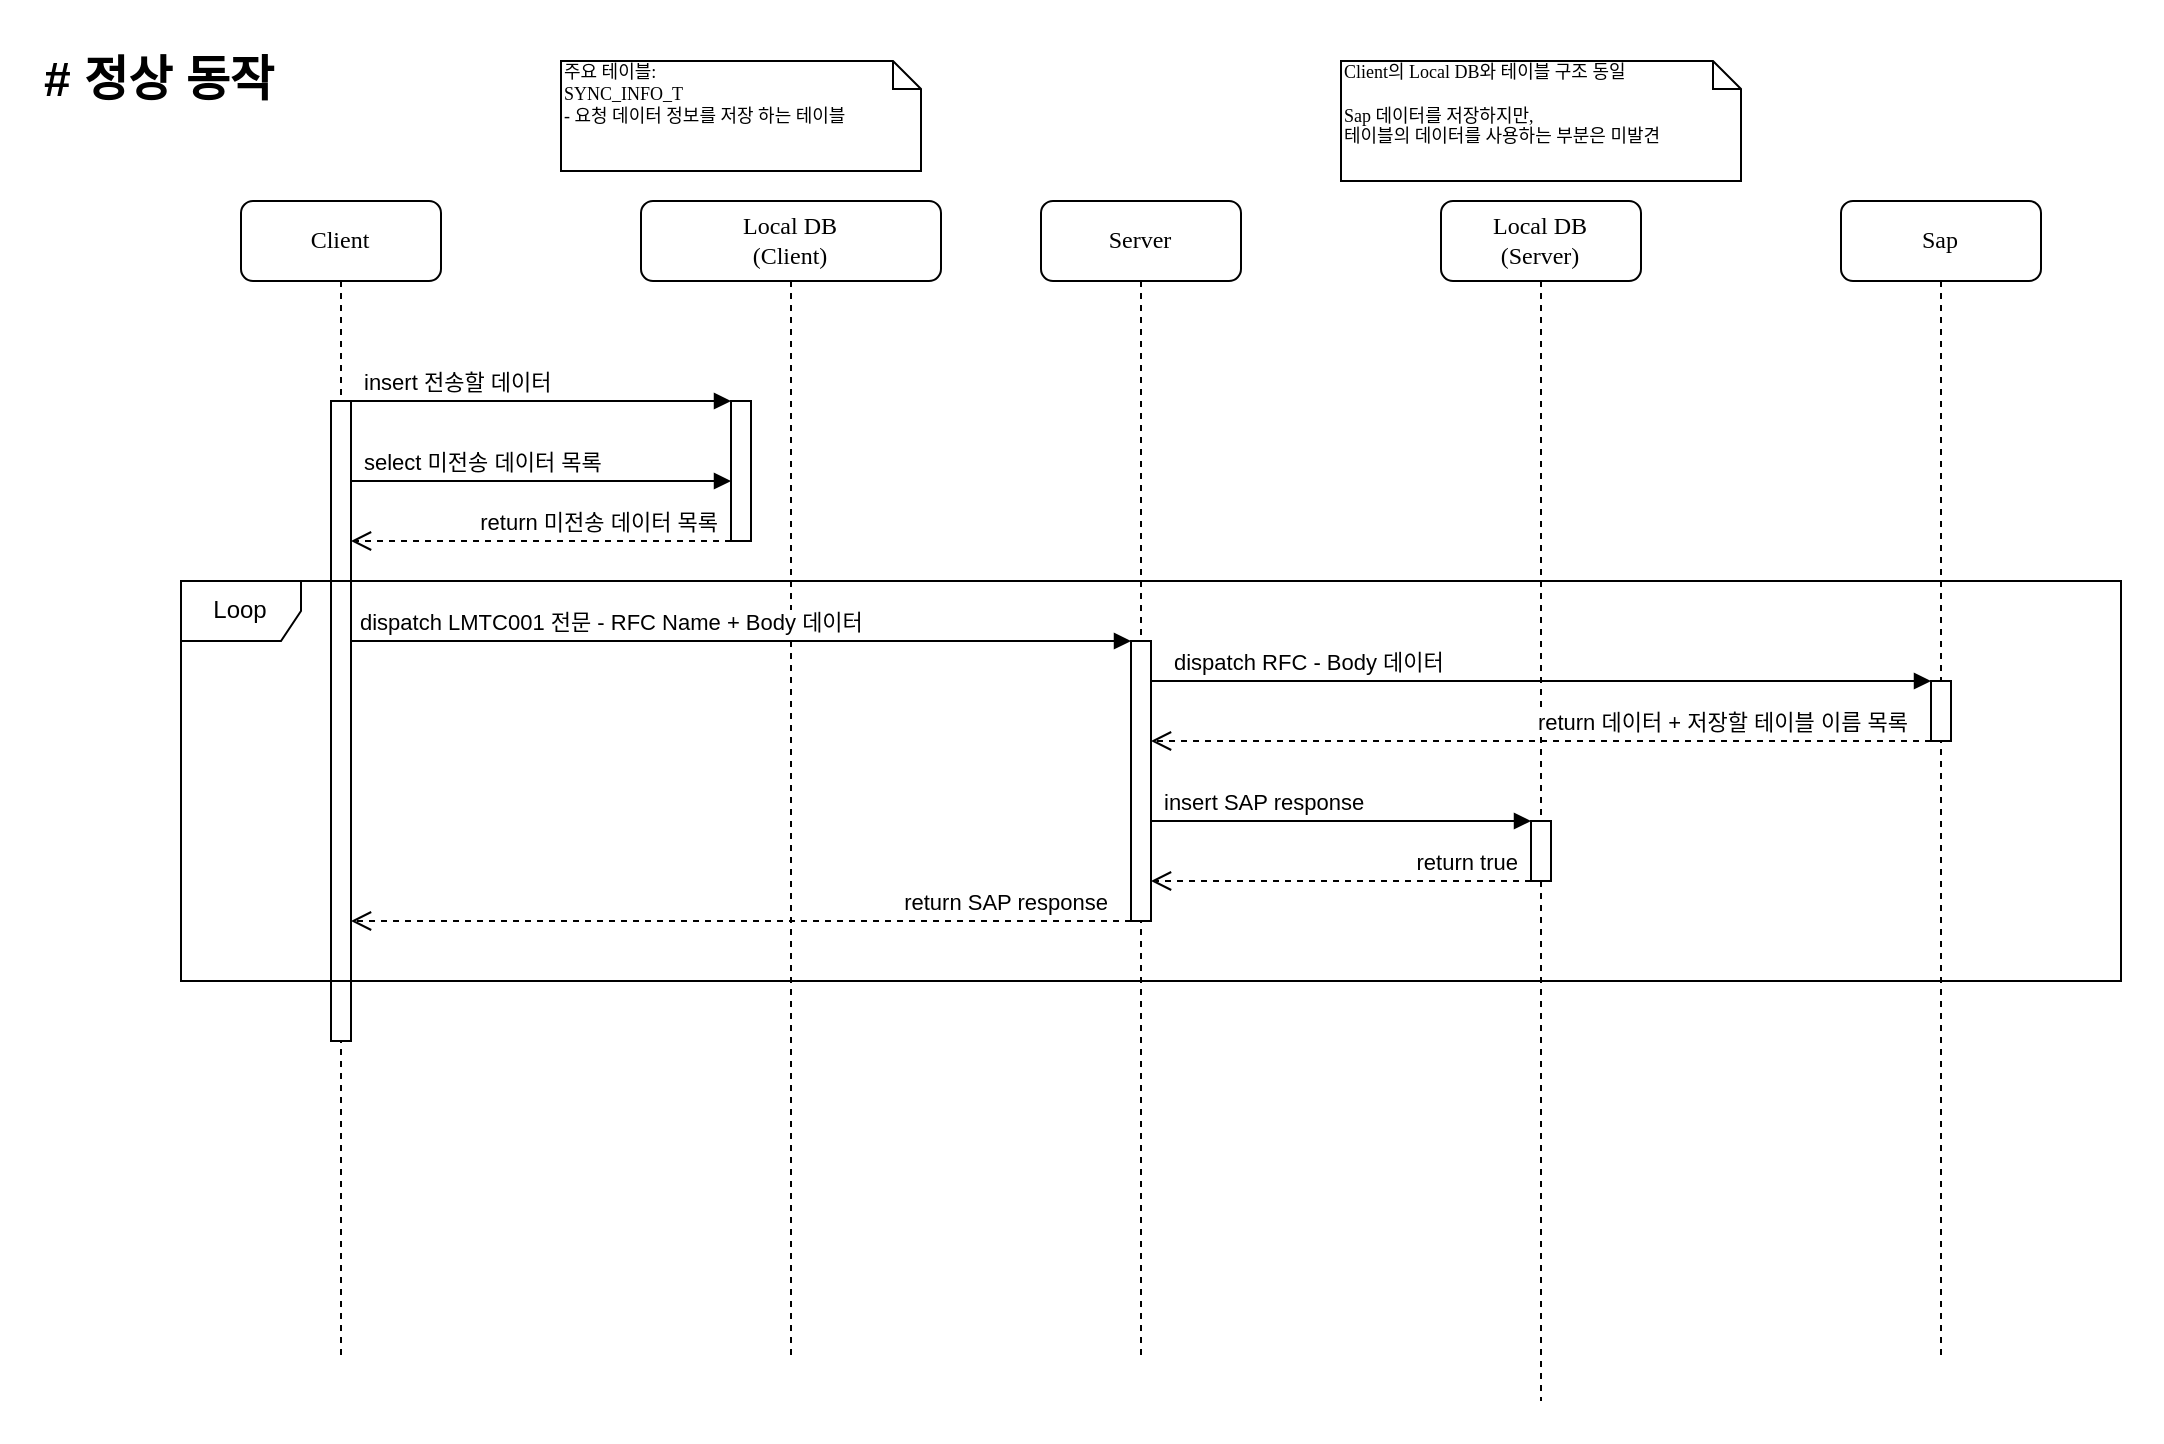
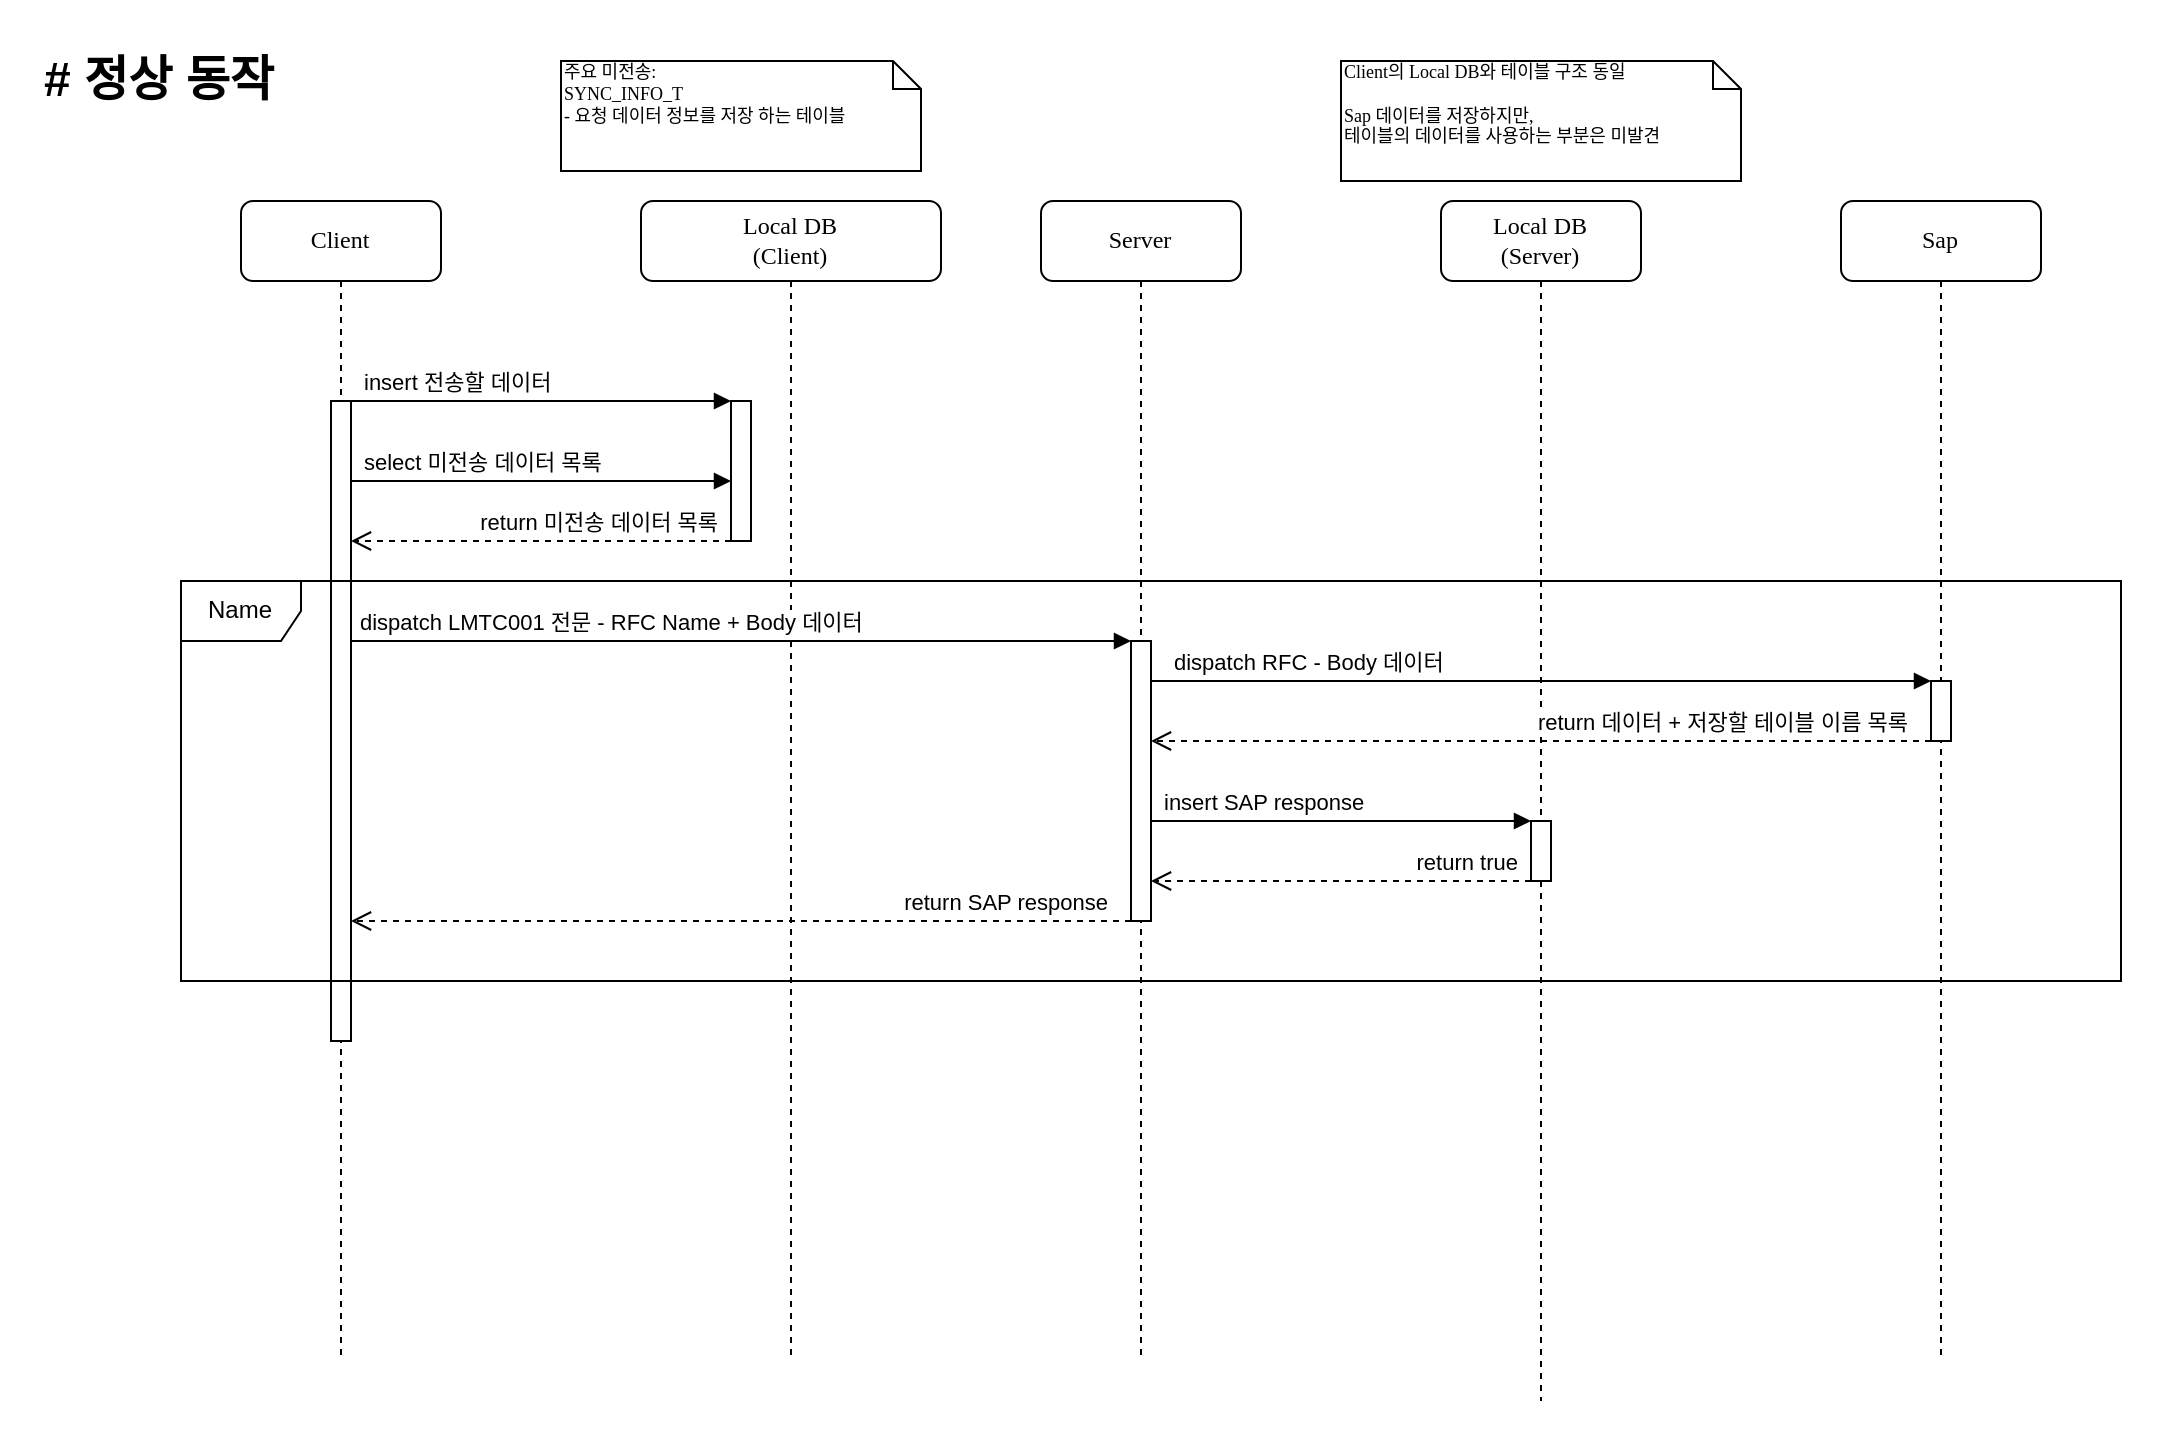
node "주요 테이블:SYNC_INFO_T - 요청 데이터 정보를 저장 하는 테이블": label "주요 테이블:SYNC_INFO_T - 요청 데이터 정보를 저장 하는 테이블" -> "주요 미전송:SYNC_INFO_T - 요청 데이터 정보를 저장 하는 테이블"
node "Loop": label "Loop" -> "Name"
